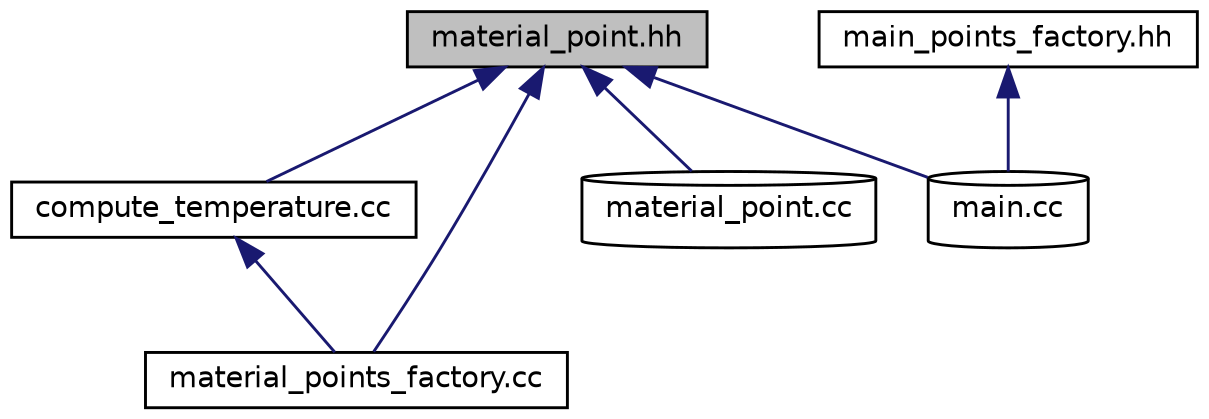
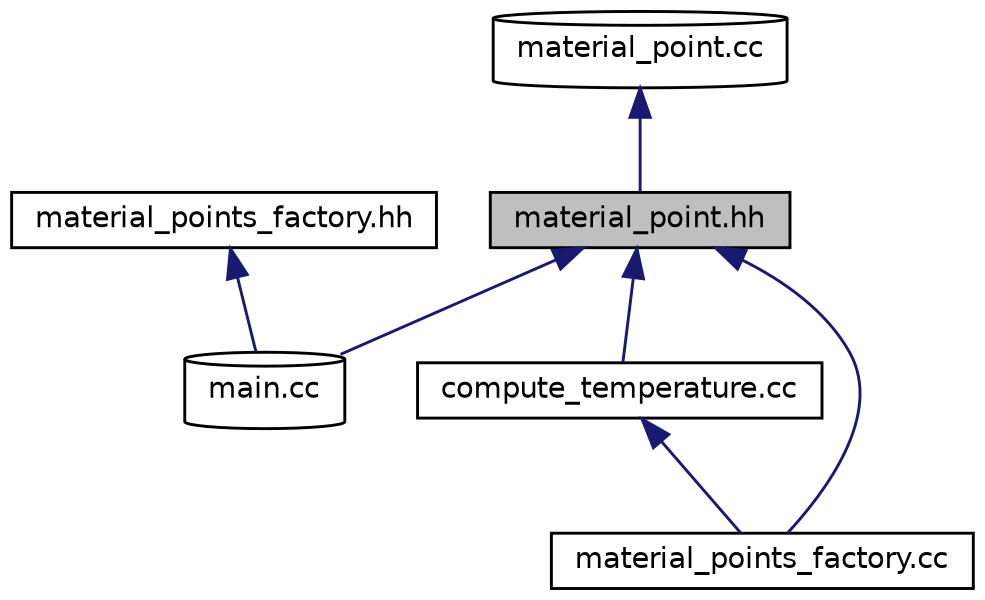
node "main_points_factory.hh": label "main_points_factory.hh" -> "material_points_factory.hh"
edge "material_point.cc" -> "material_point.hh": reversed
